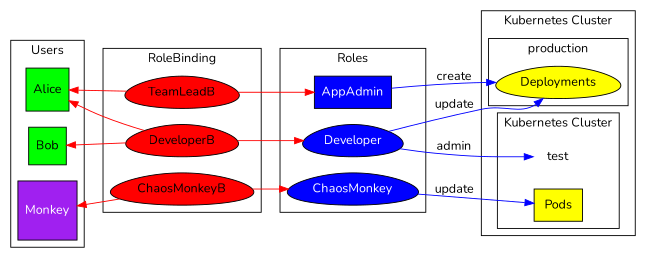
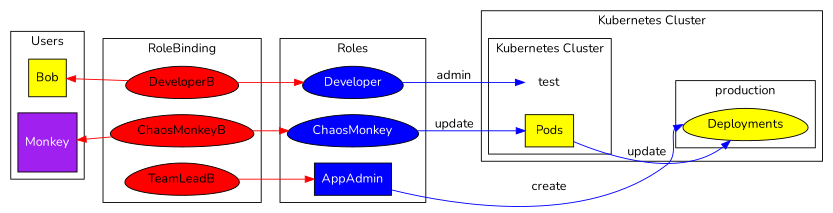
node "Alice": removed
edge "Developer" -> "Deployments": now "Pods" -> "Deployments"
node "Bob": fillcolor green -> yellow
